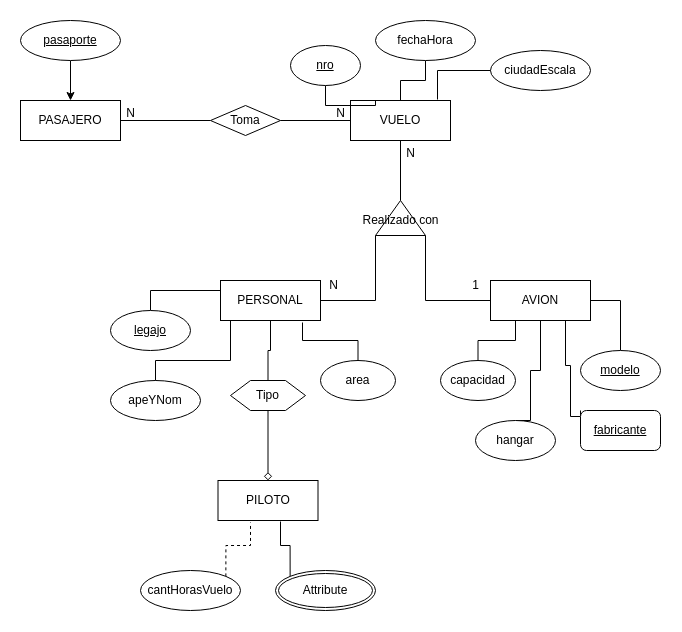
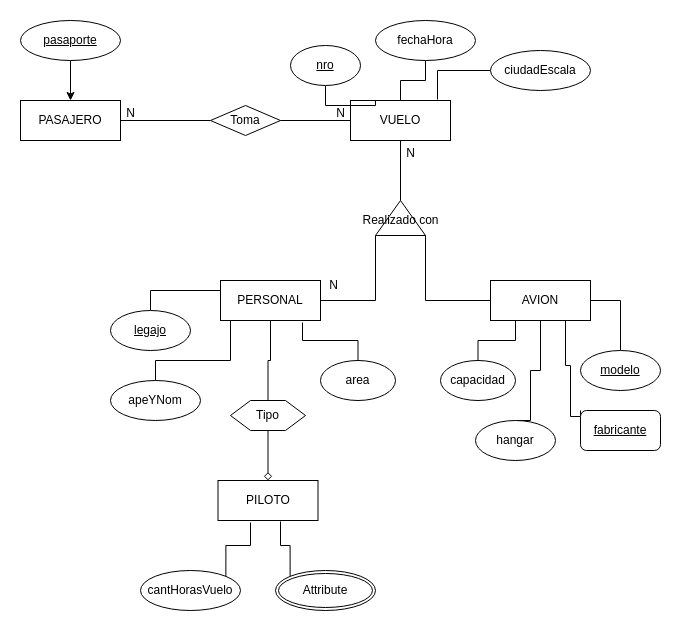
node "1": removed
node "Tipo": moved (268, 396) -> (268, 416)
edge "PILOTO" -- "cantHorasVuelo": style dashed -> solid
